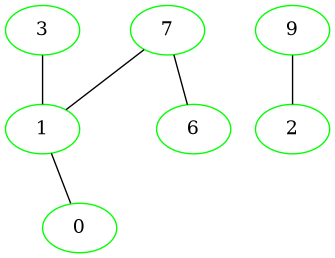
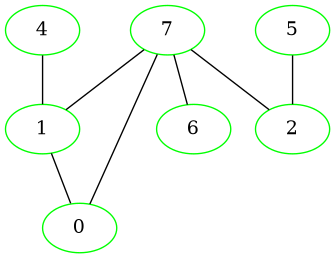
node "3": label "3" -> "4"
node "9": label "9" -> "5"
edge "7" -- "2": added
edge "7" -- "0": added
